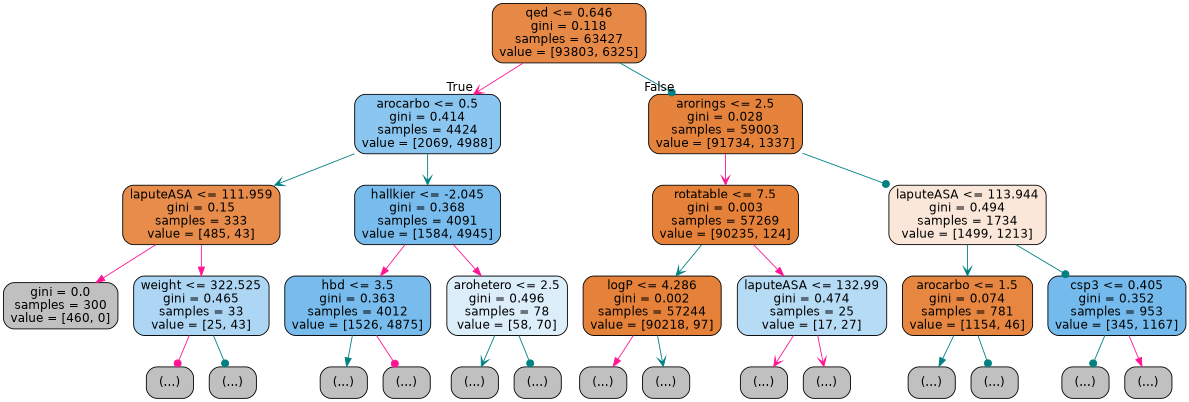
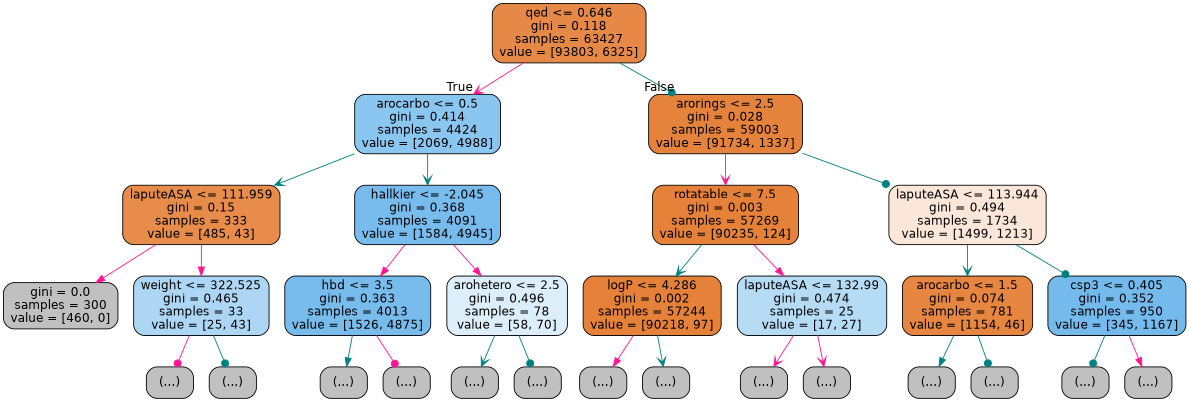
node "hbd <= 3.5 gini = 0.363 samples = 4012 value = [1526, 4875]": label "hbd <= 3.5 gini = 0.363 samples = 4012 value = [1526, 4875]" -> "hbd <= 3.5 gini = 0.363 samples = 4013 value = [1526, 4875]"
node "csp3 <= 0.405 gini = 0.352 samples = 953 value = [345, 1167]": label "csp3 <= 0.405 gini = 0.352 samples = 953 value = [345, 1167]" -> "csp3 <= 0.405 gini = 0.352 samples = 950 value = [345, 1167]"
